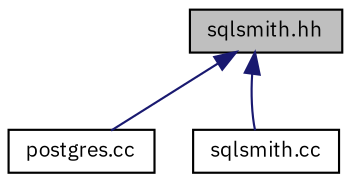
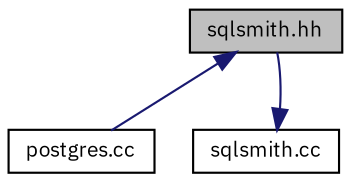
edge "sqlsmith.cc" -> "sqlsmith.hh": reversed
